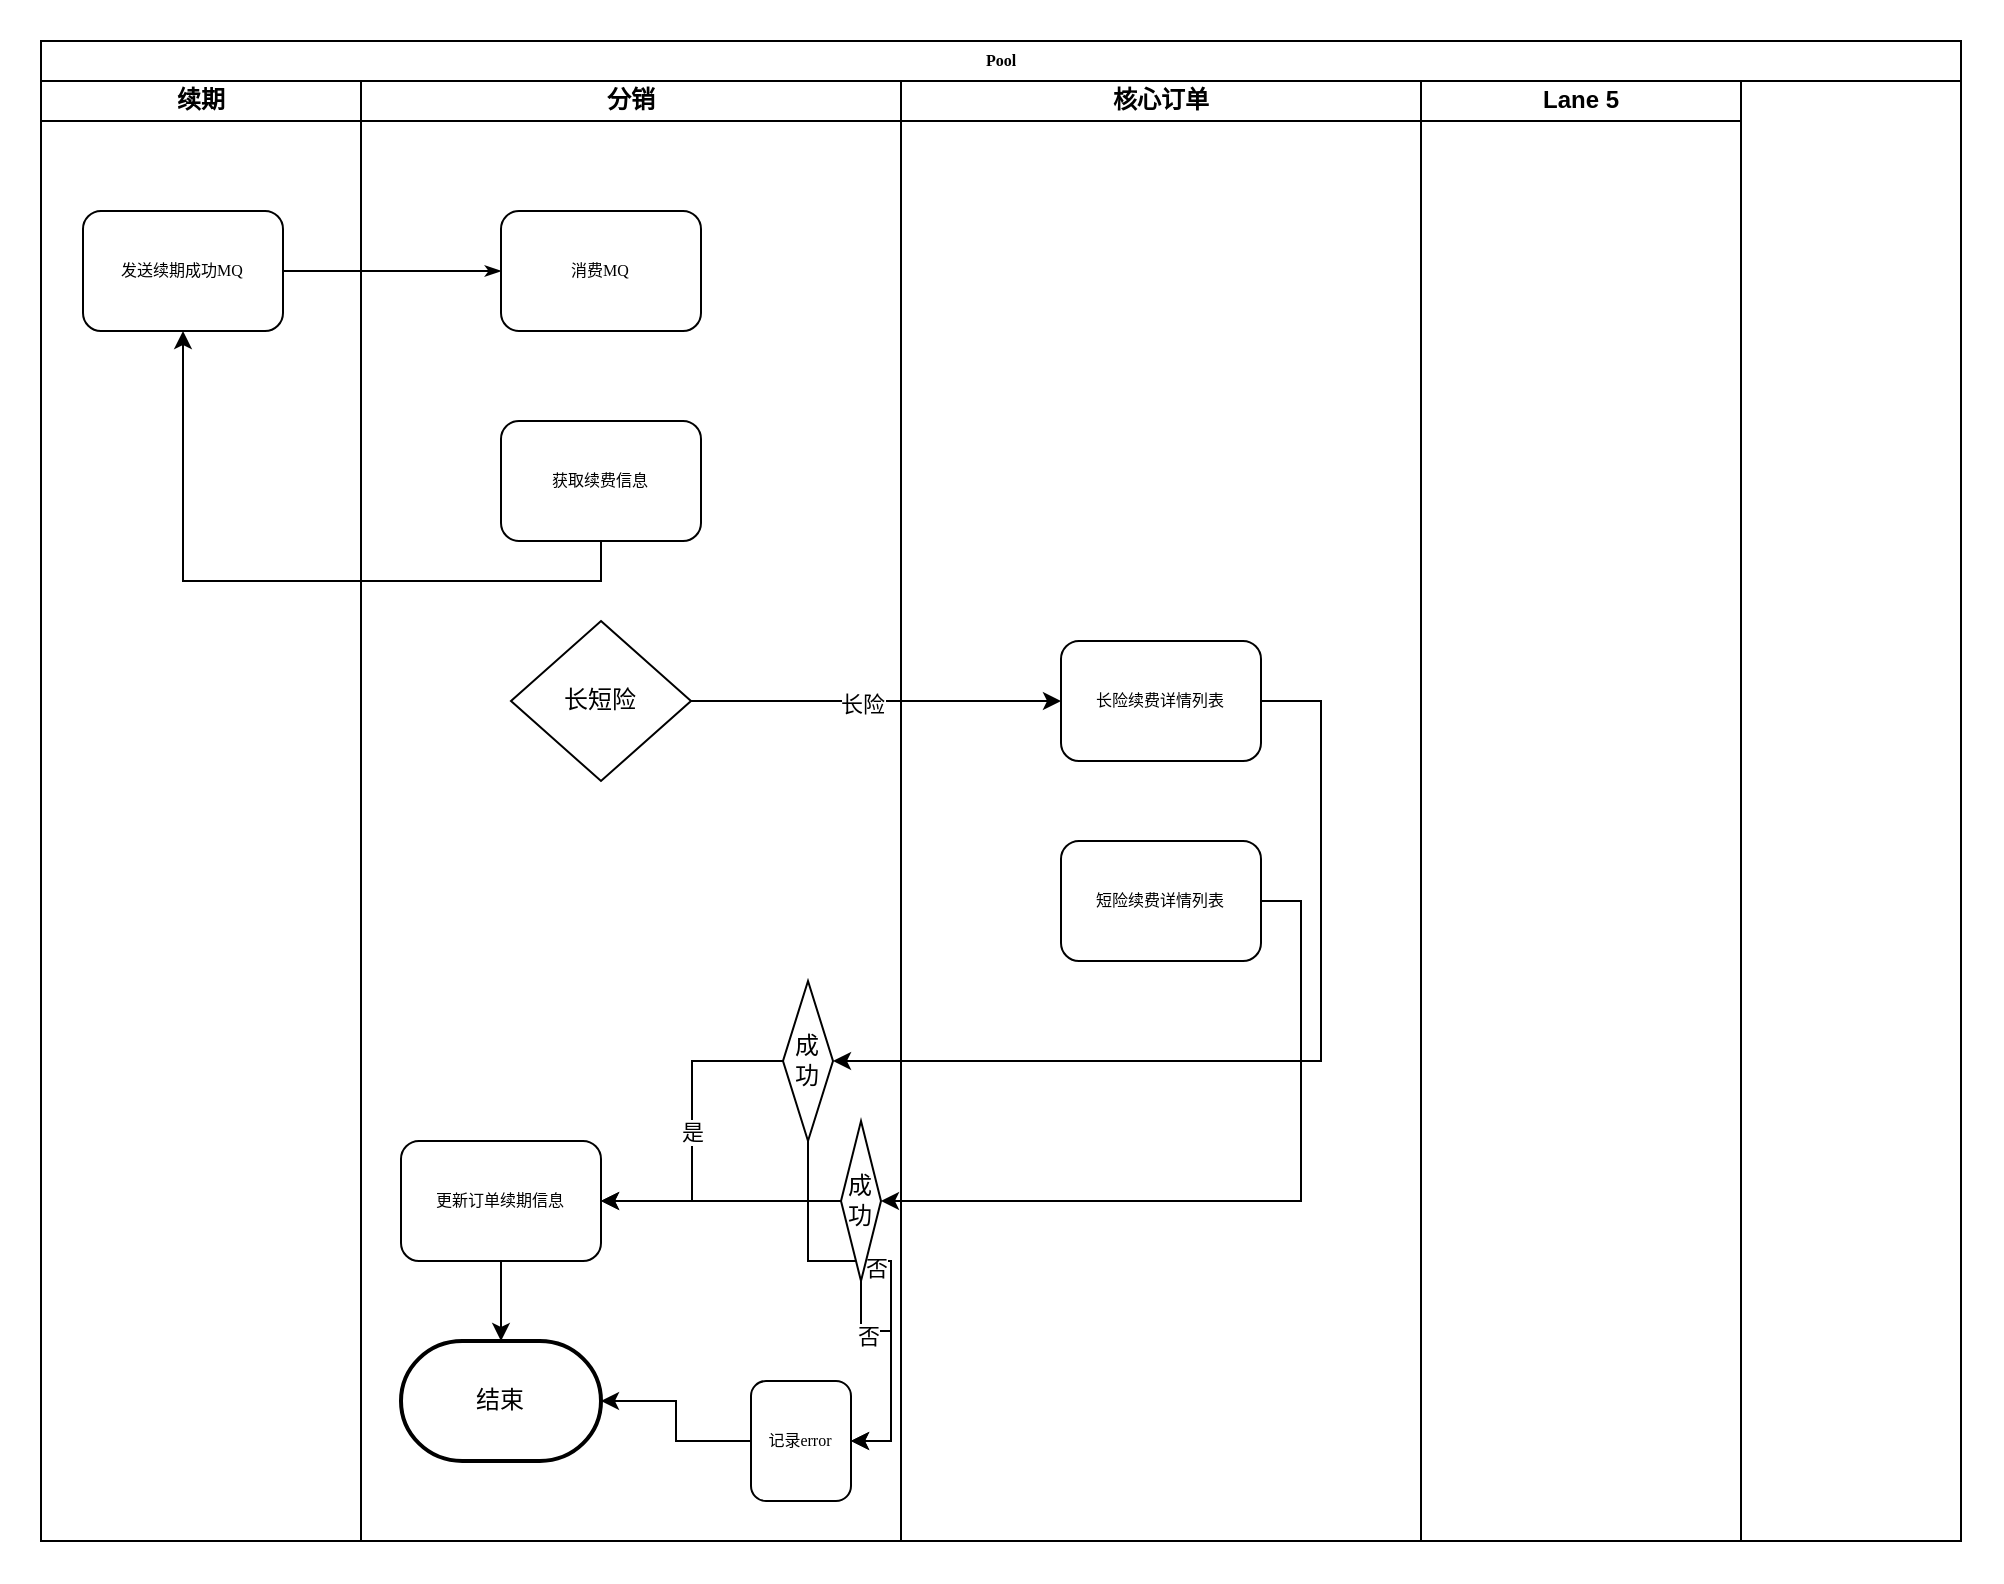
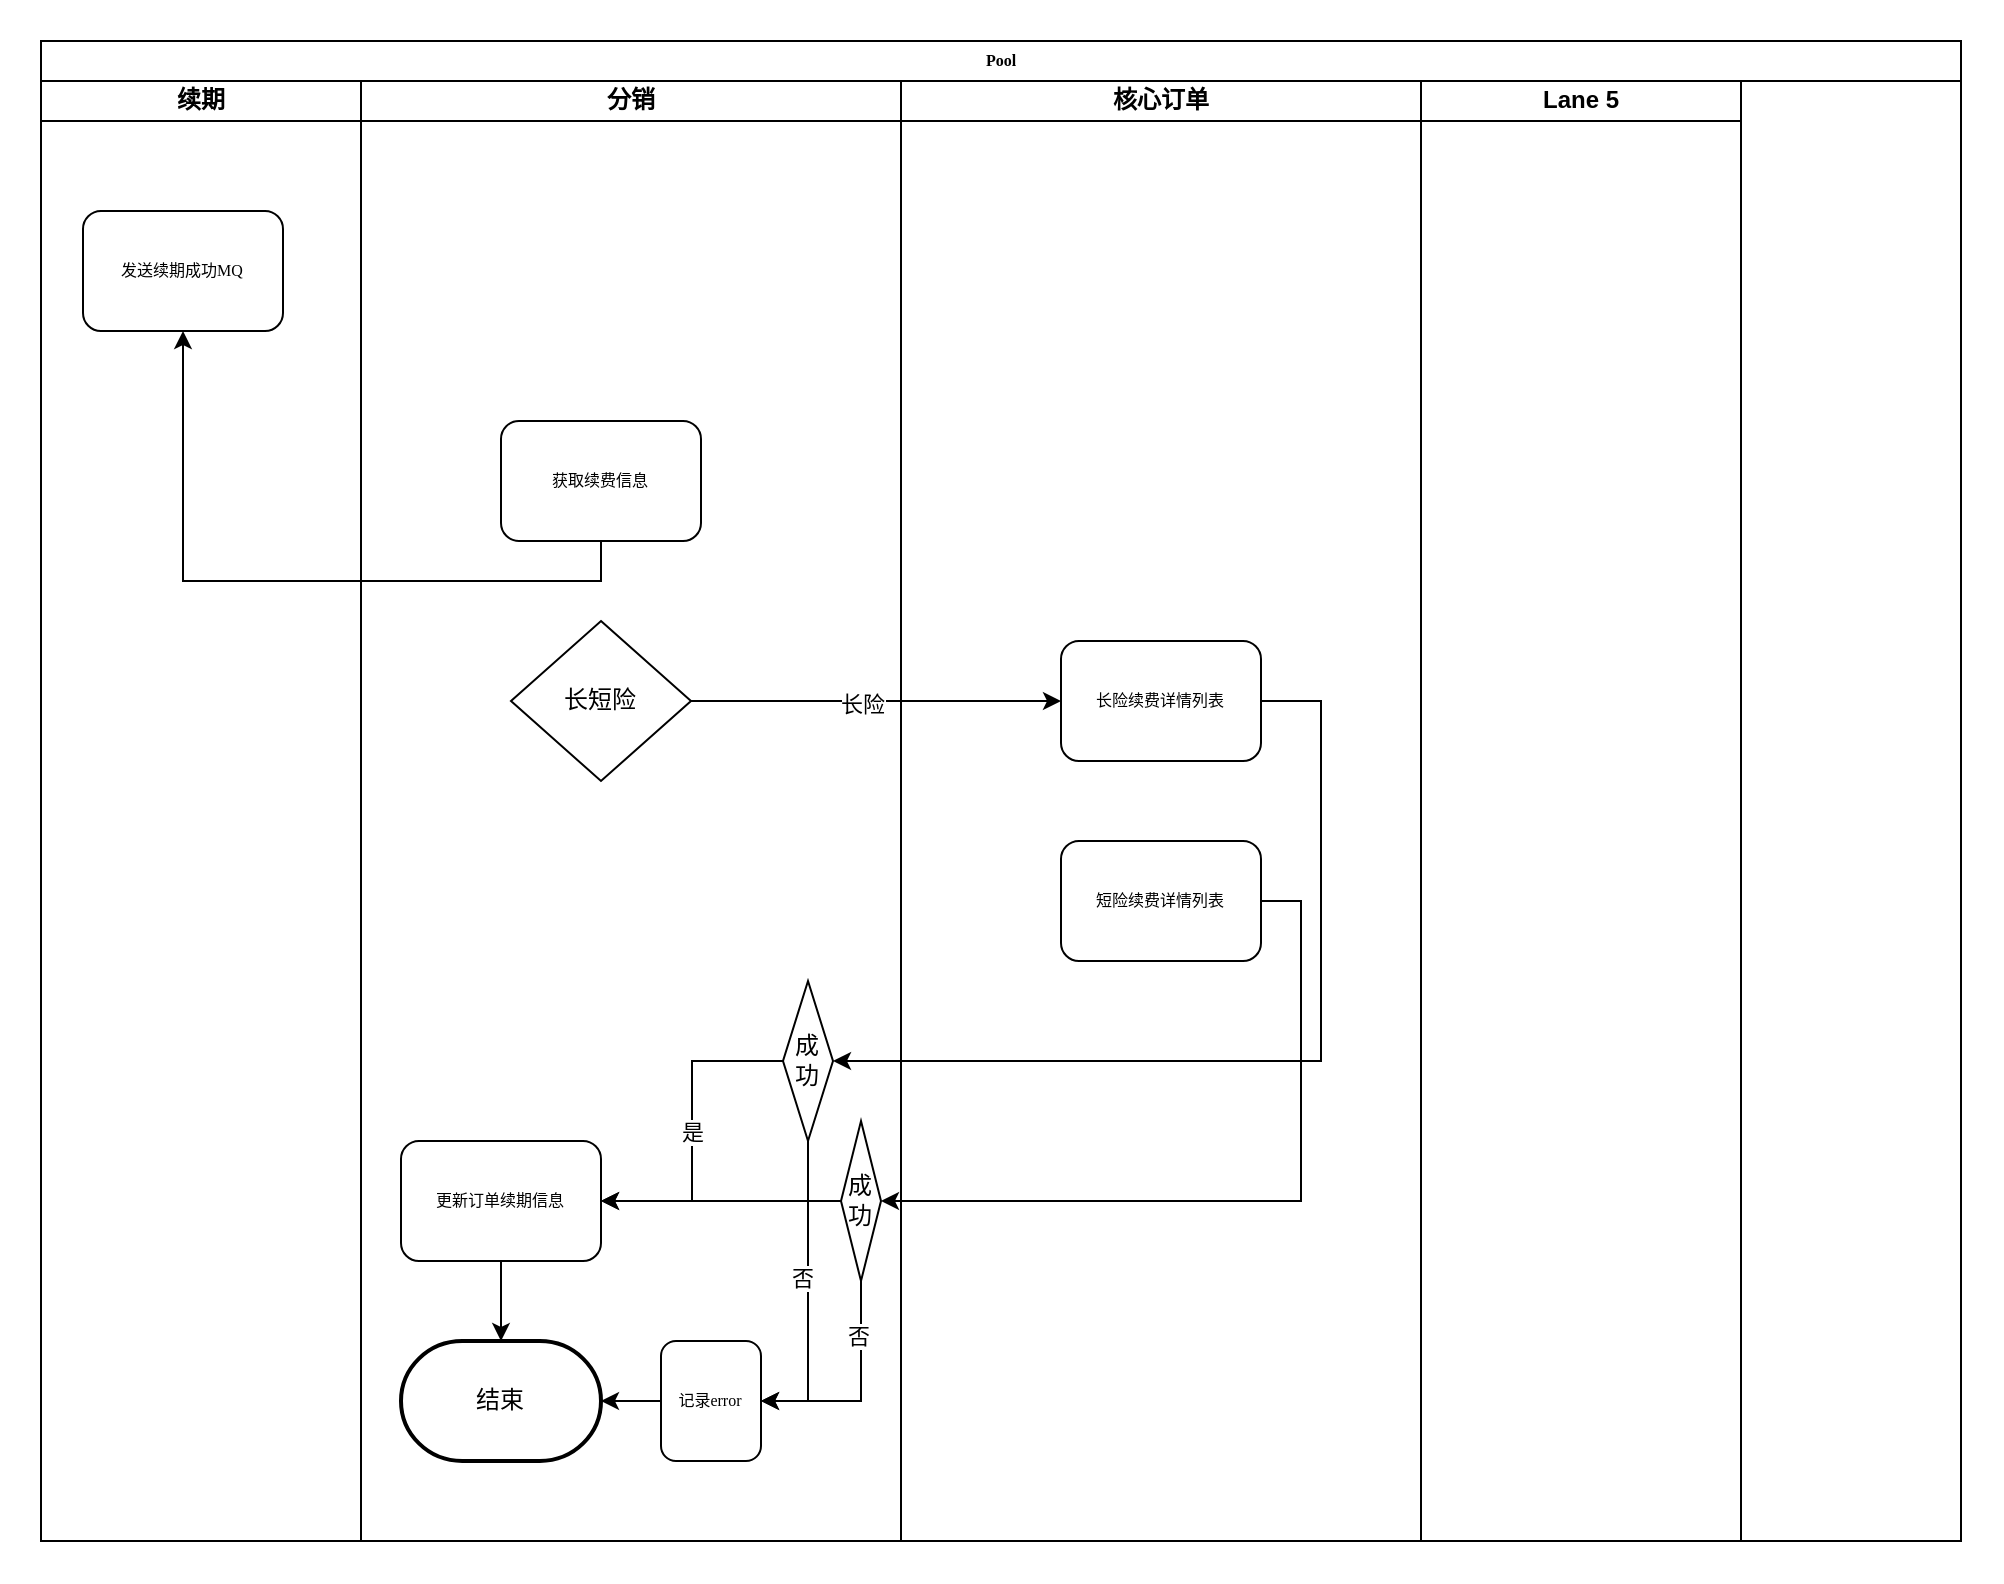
edge "发送续期成功MQ" -> "消费MQ": removed
node "消费MQ": removed
node "记录error": moved (801, 1441) -> (711, 1401)
